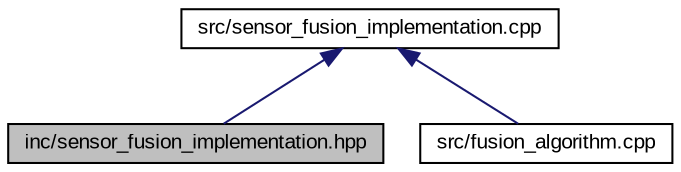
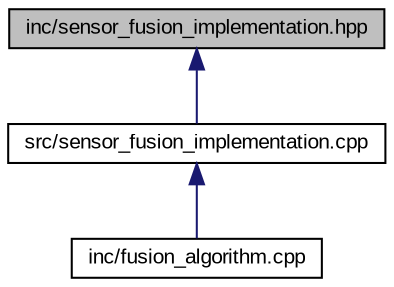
edge "inc/sensor_fusion_implementation.hpp" -> "src/sensor_fusion_implementation.cpp": reversed
node "src/fusion_algorithm.cpp": label "src/fusion_algorithm.cpp" -> "inc/fusion_algorithm.cpp"
